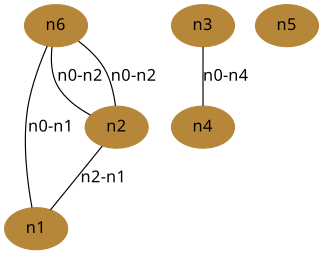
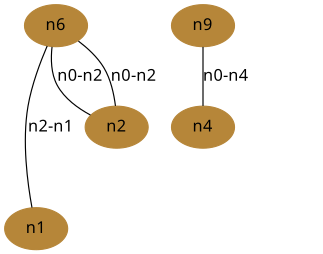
node "n3": label "n3" -> "n9"
node "n5": removed
edge "n6" -- "n1": label "n0-n1" -> "n2-n1"
edge "n2" -- "n1": removed, label "n2-n1"
